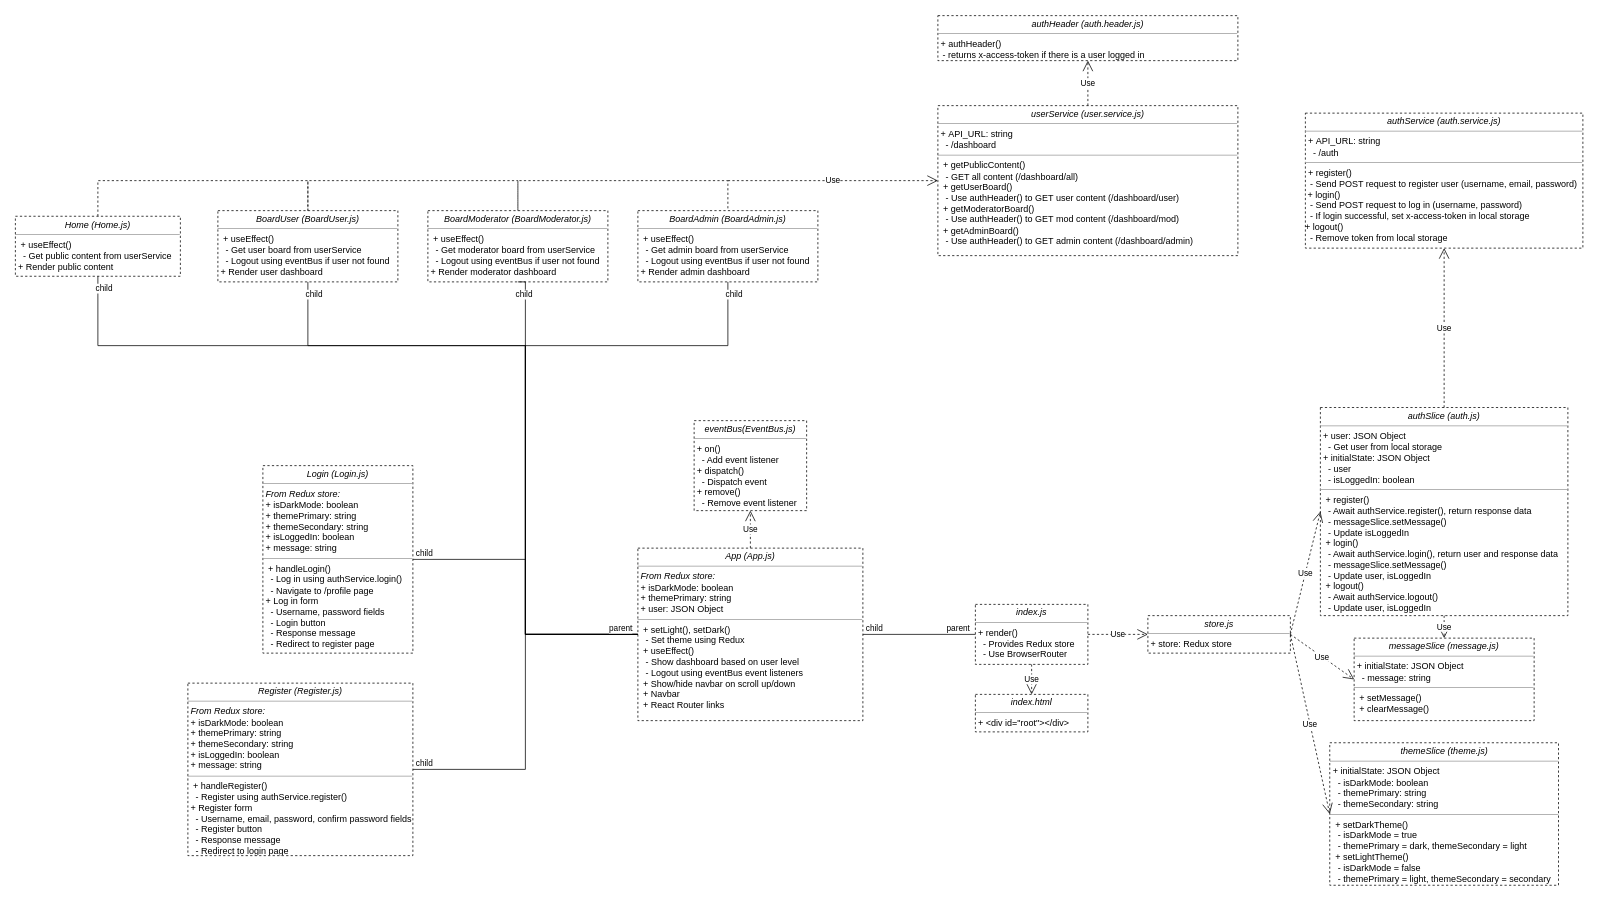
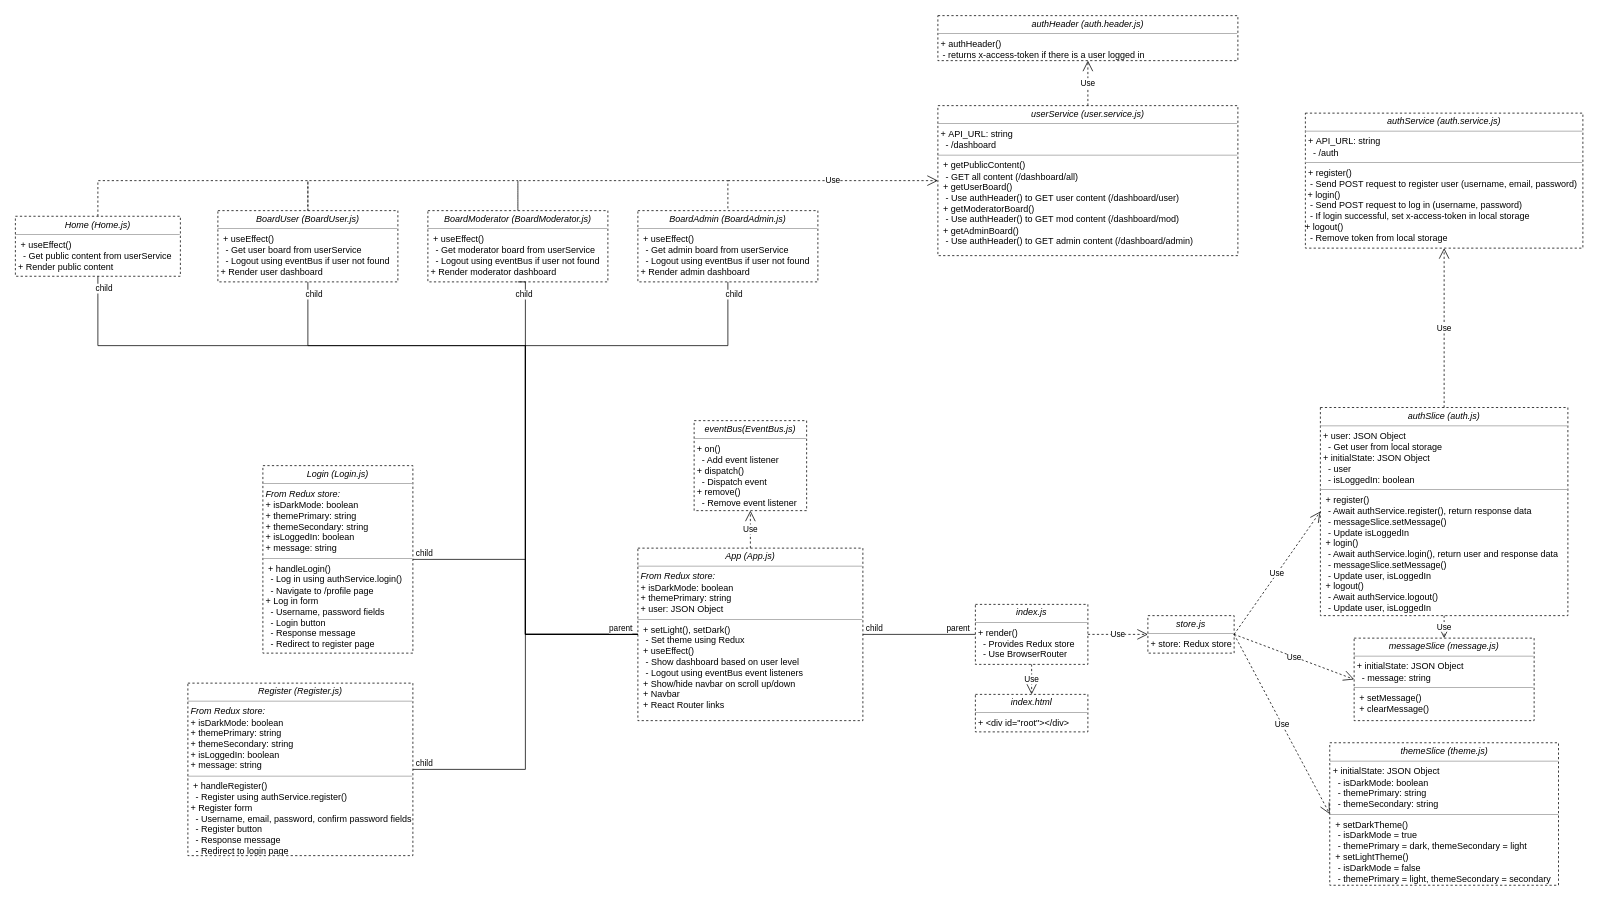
node "store.js + store: Redux store": size 143x38 -> 86x38
